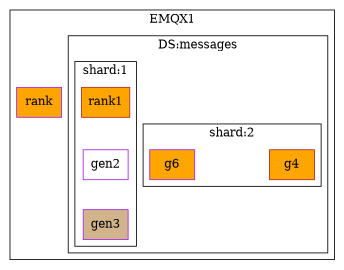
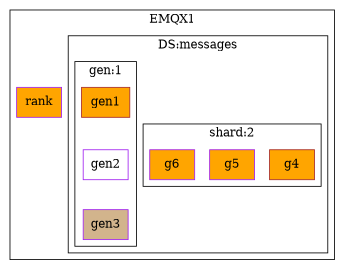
cluster "shard:1": label "shard:1" -> "gen:1"
node "rank1": label "rank1" -> "gen1"
node "g5": added
